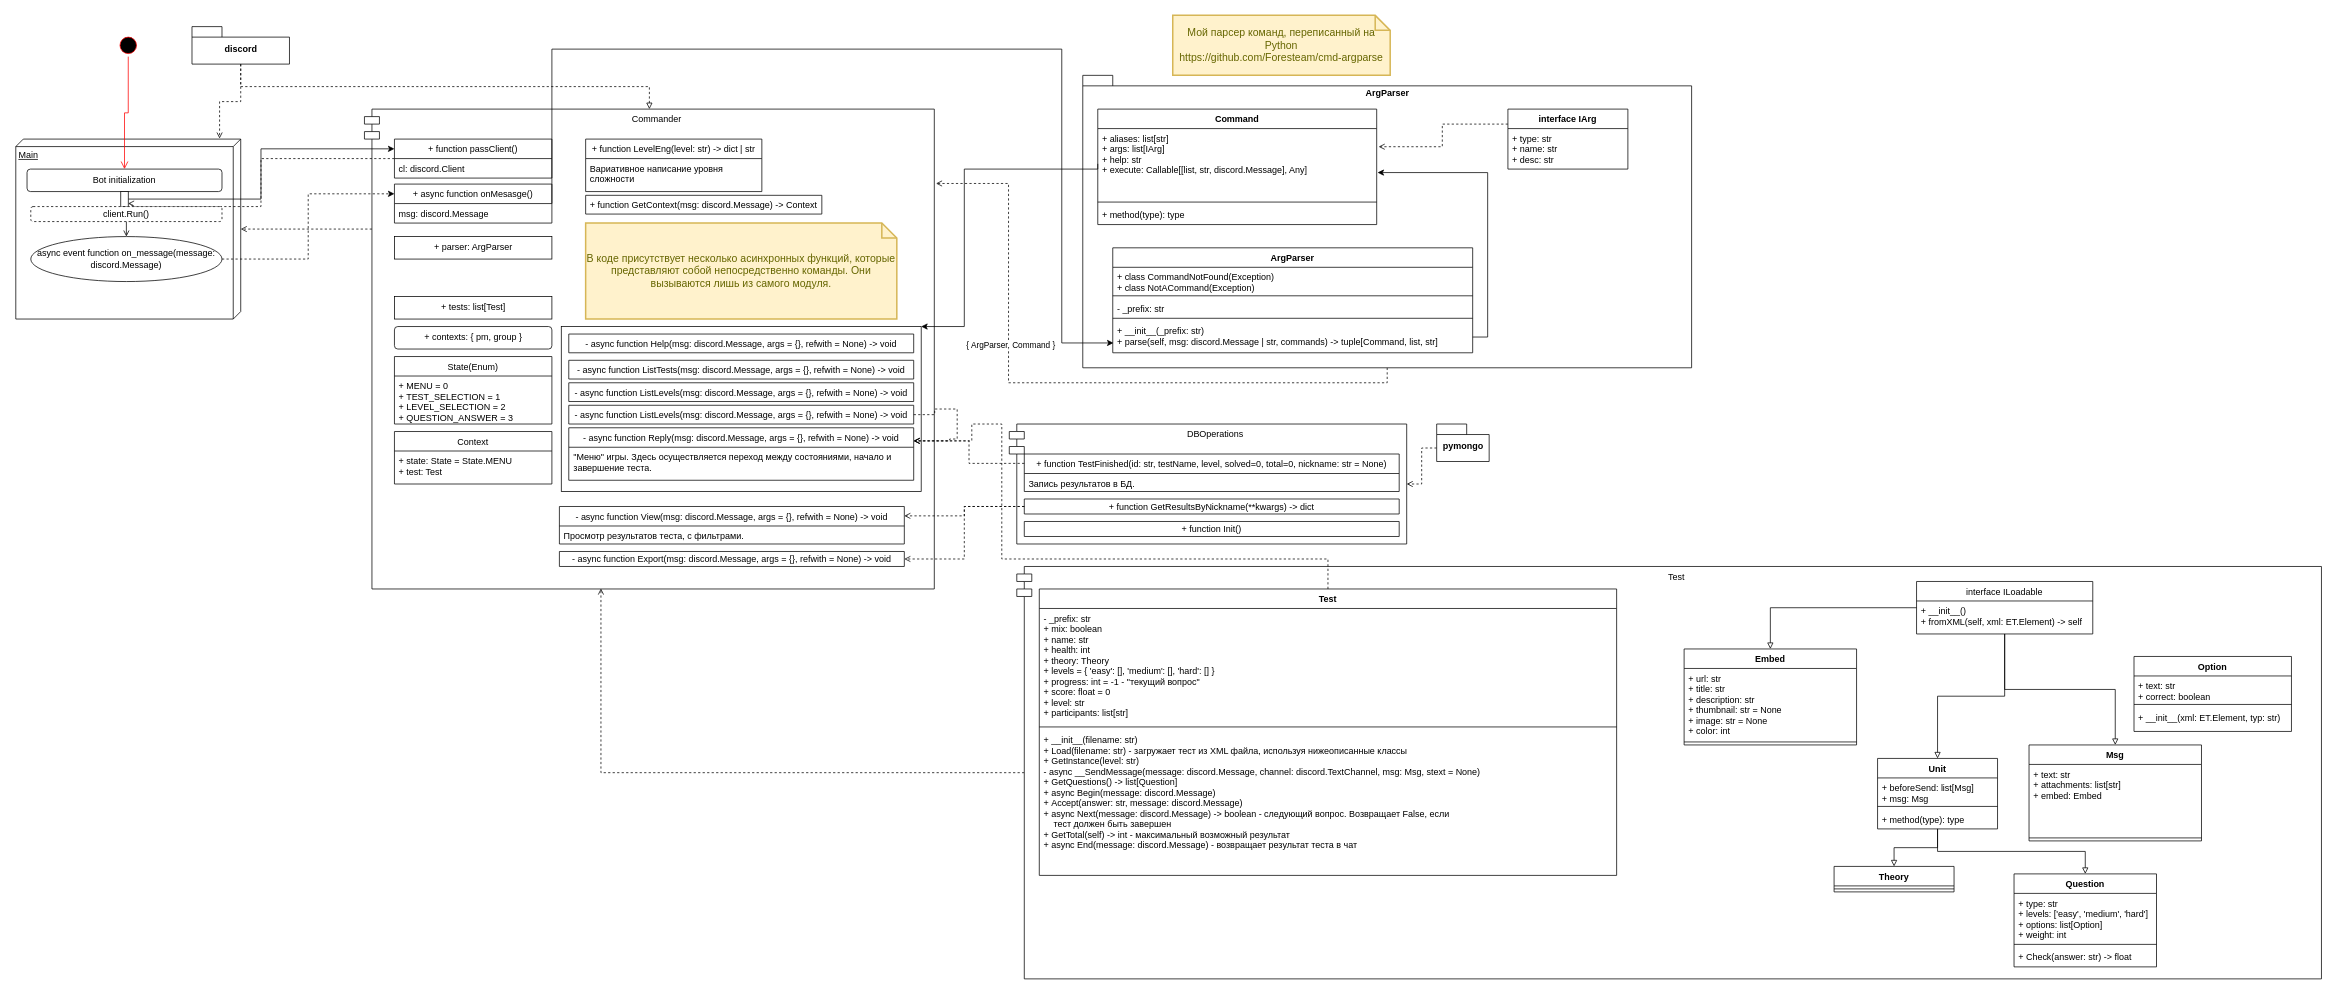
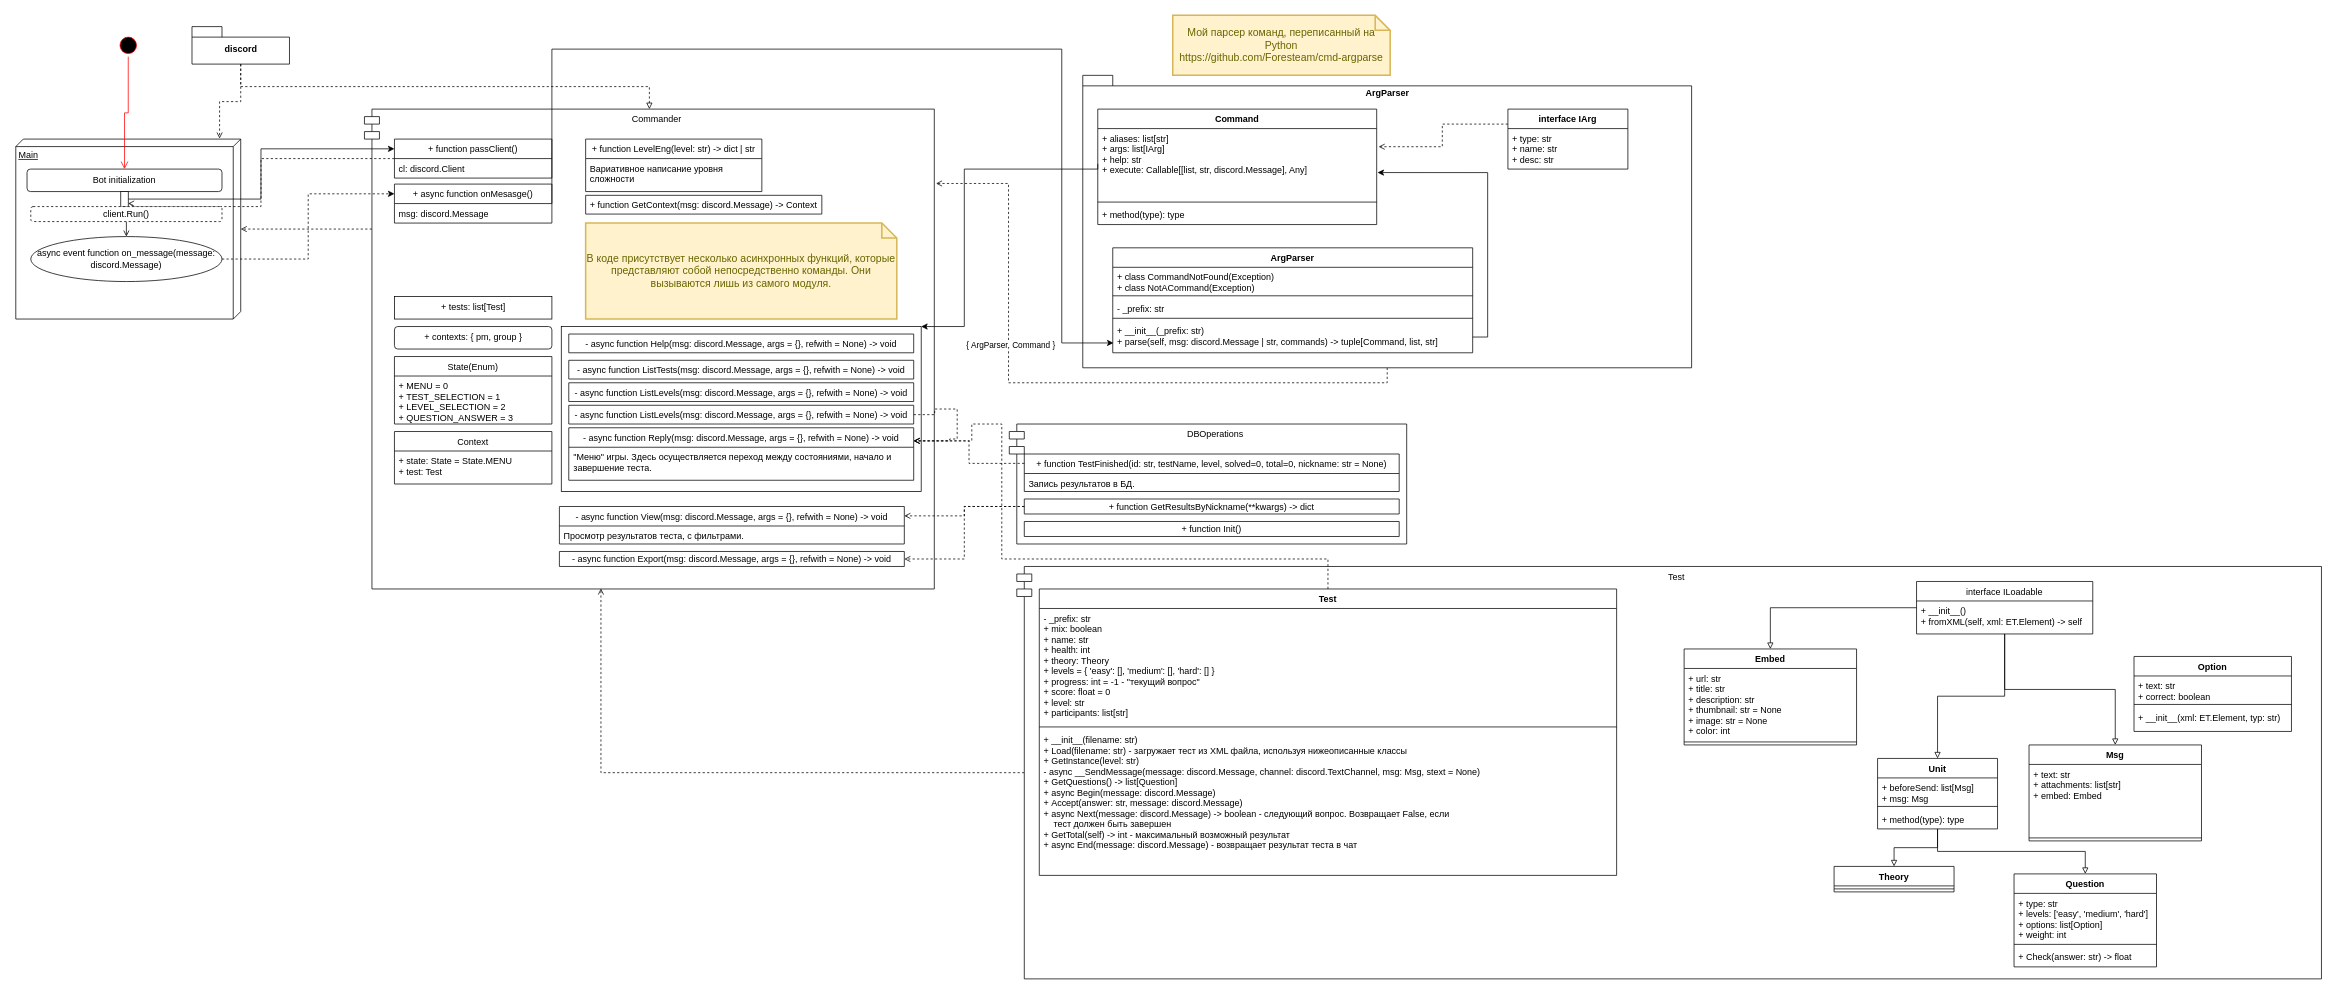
node "+ parser: ArgParser": removed
node "pymongo": removed
edge "pymongo" -> "DBOperations": removed
